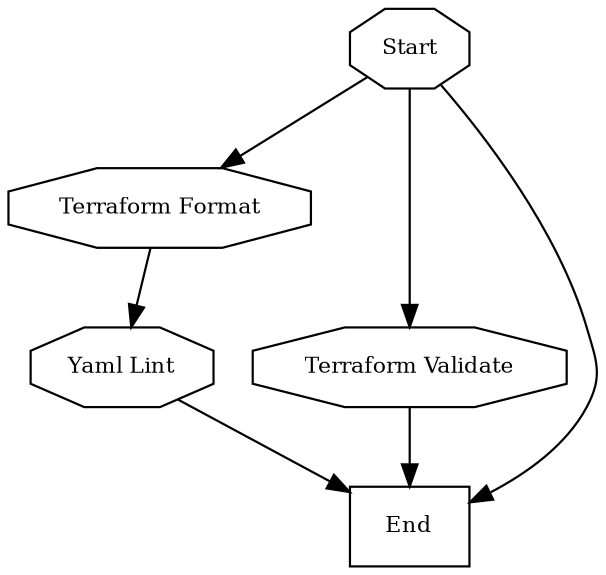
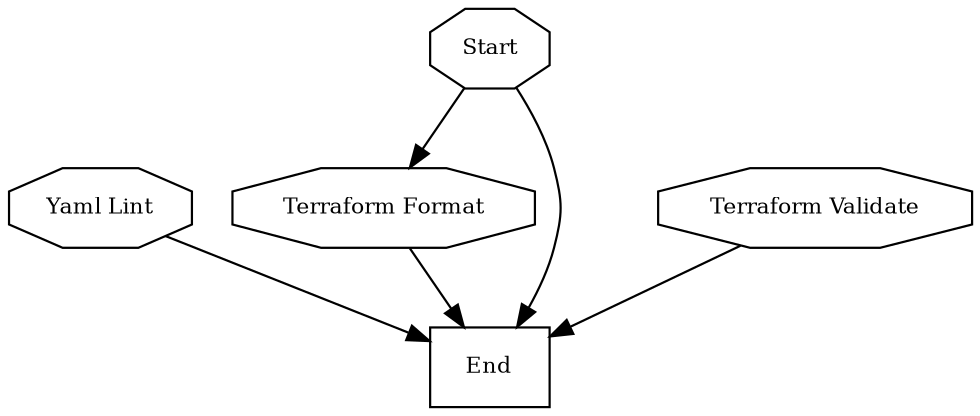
edge "Start" -> "Terraform Validate": removed
edge "Terraform Format" -> "Yaml Lint": now "Terraform Format" -> "End"
